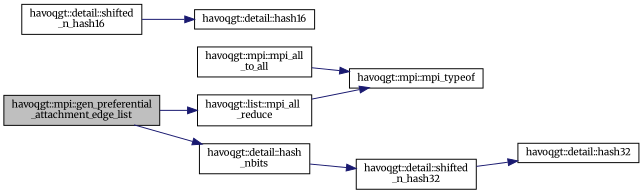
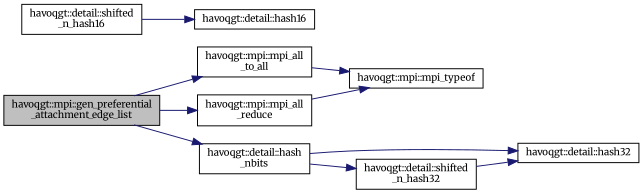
edge "havoqgt::mpi::gen_preferential _attachment_edge_list" -> "havoqgt::mpi::mpi_all _to_all": added
node "havoqgt::list::mpi_all _reduce": label "havoqgt::list::mpi_all _reduce" -> "havoqgt::mpi::mpi_all _reduce"
edge "havoqgt::detail::hash _nbits" -> "havoqgt::detail::hash32": added
